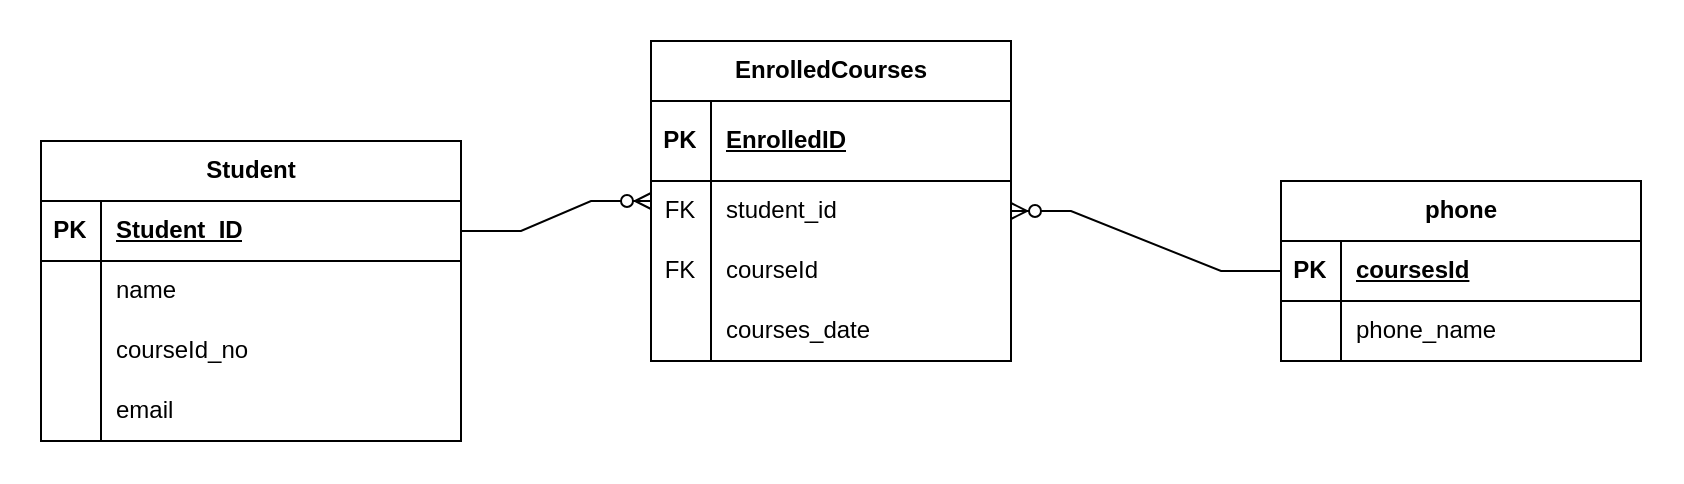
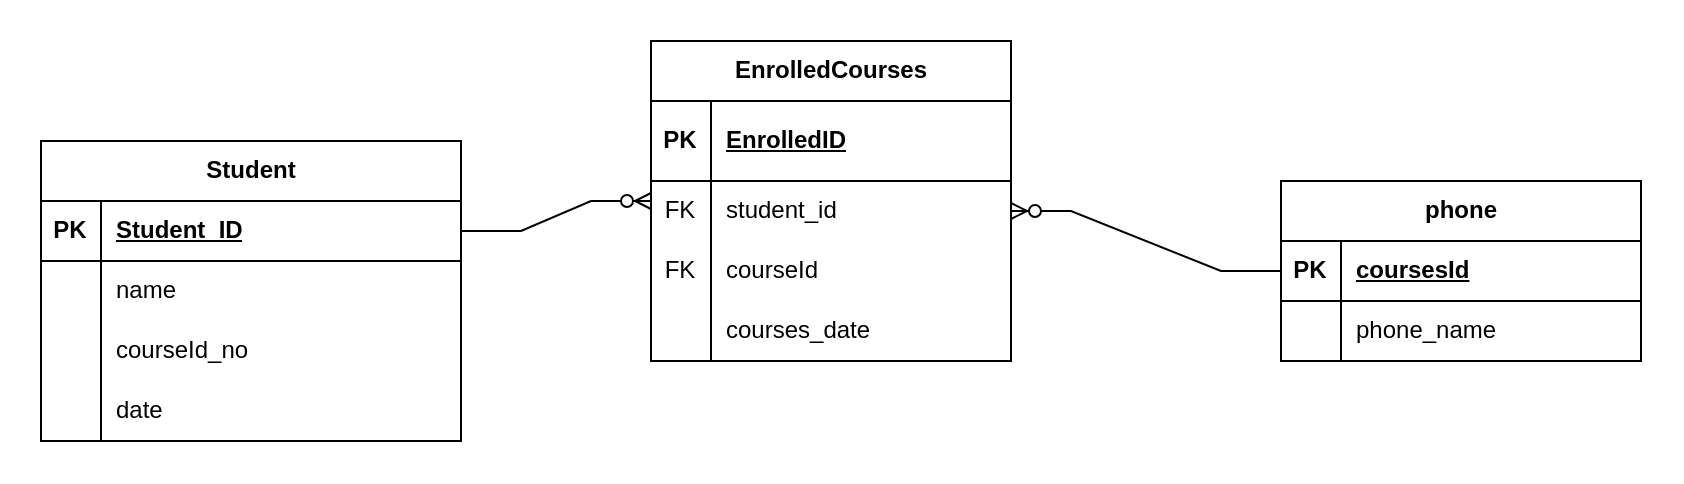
node "email": label "email" -> "date"
